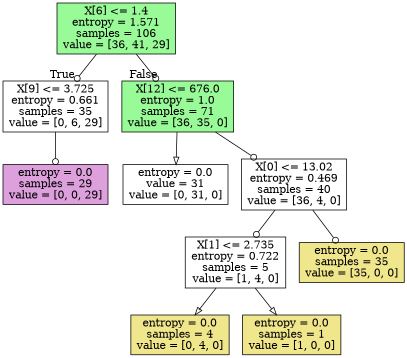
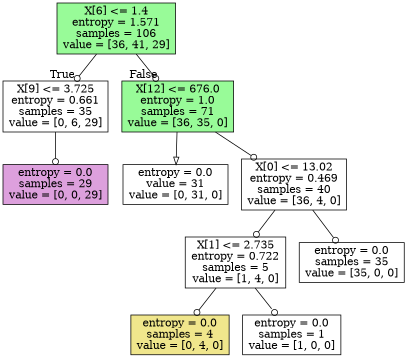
node "entropy = 0.0 samples = 35 value = [35, 0, 0]": fillcolor khaki -> white
edge "X[1] <= 2.735 entropy = 0.722 samples = 5 value = [1, 4, 0]" -> "entropy = 0.0 samples = 1 value = [1, 0, 0]": arrowhead onormal -> odot
edge "X[1] <= 2.735 entropy = 0.722 samples = 5 value = [1, 4, 0]" -> "entropy = 0.0 samples = 4 value = [0, 4, 0]": arrowhead onormal -> odot
node "entropy = 0.0 samples = 1 value = [1, 0, 0]": fillcolor khaki -> white
